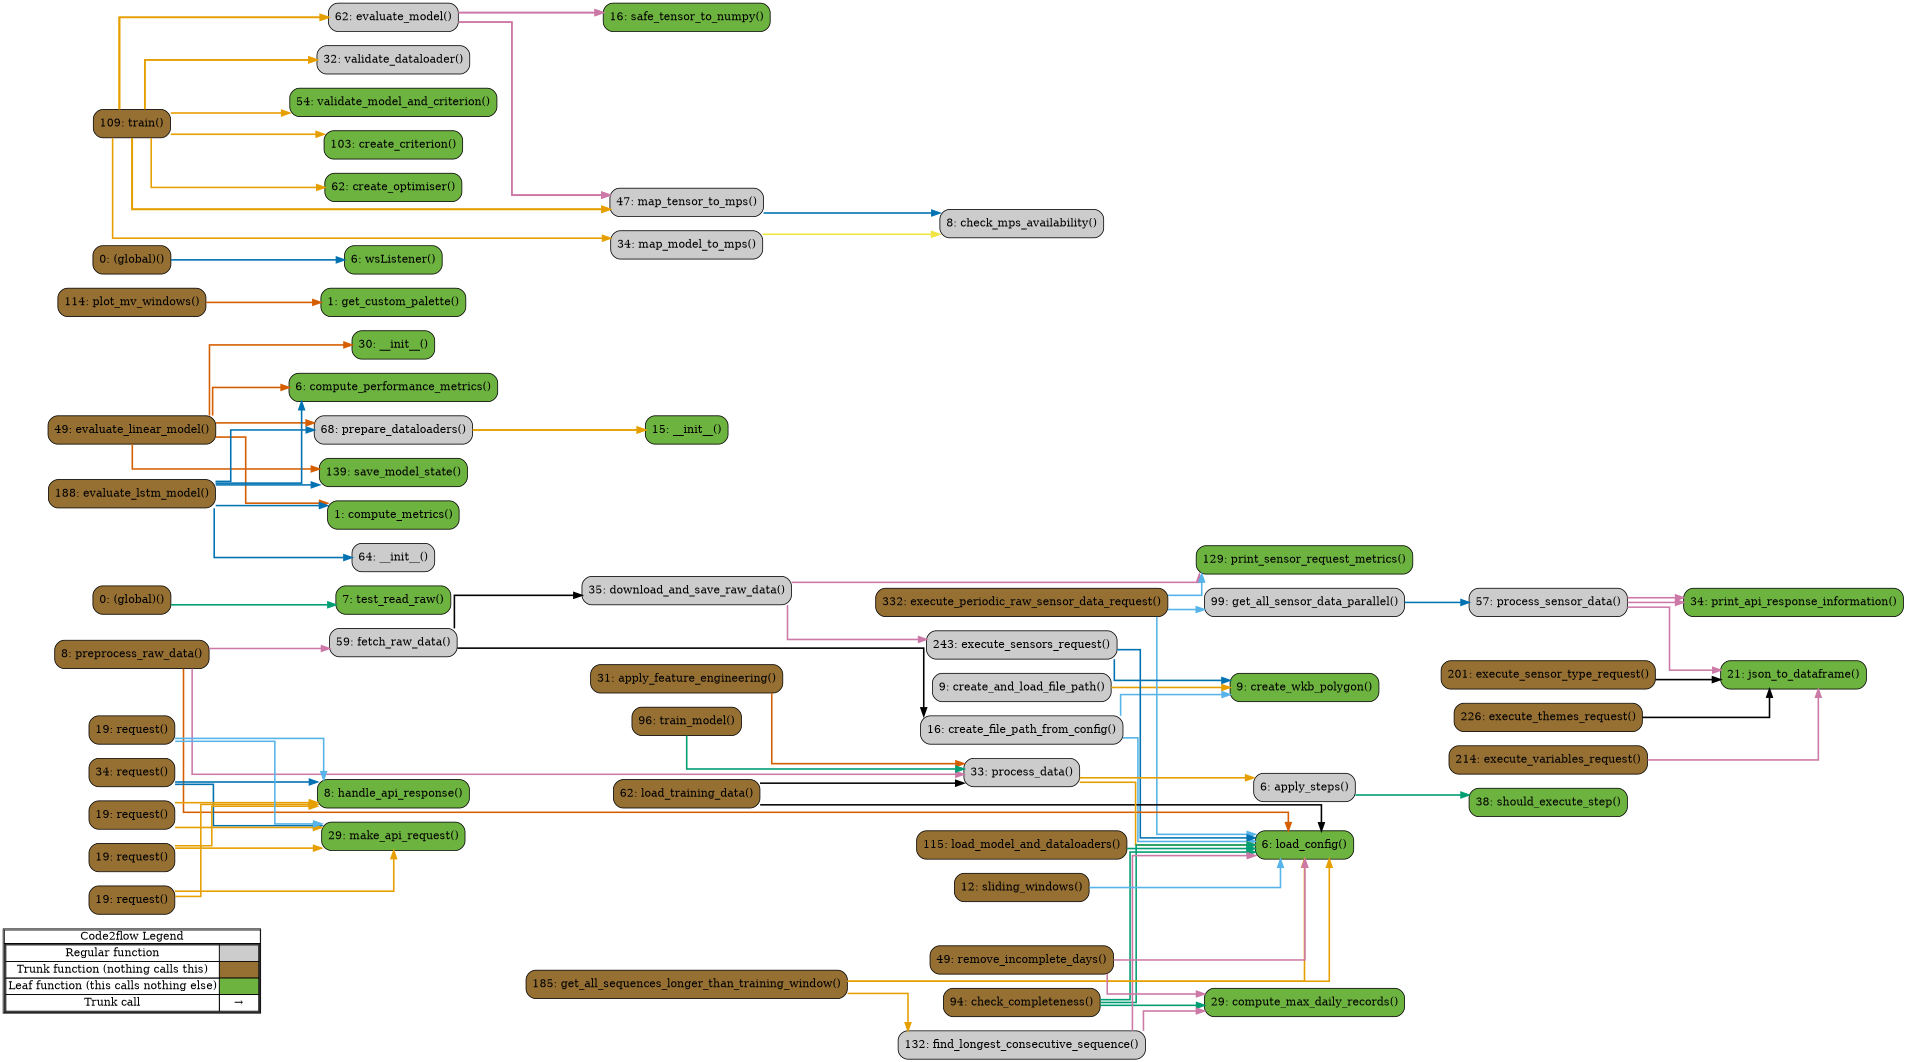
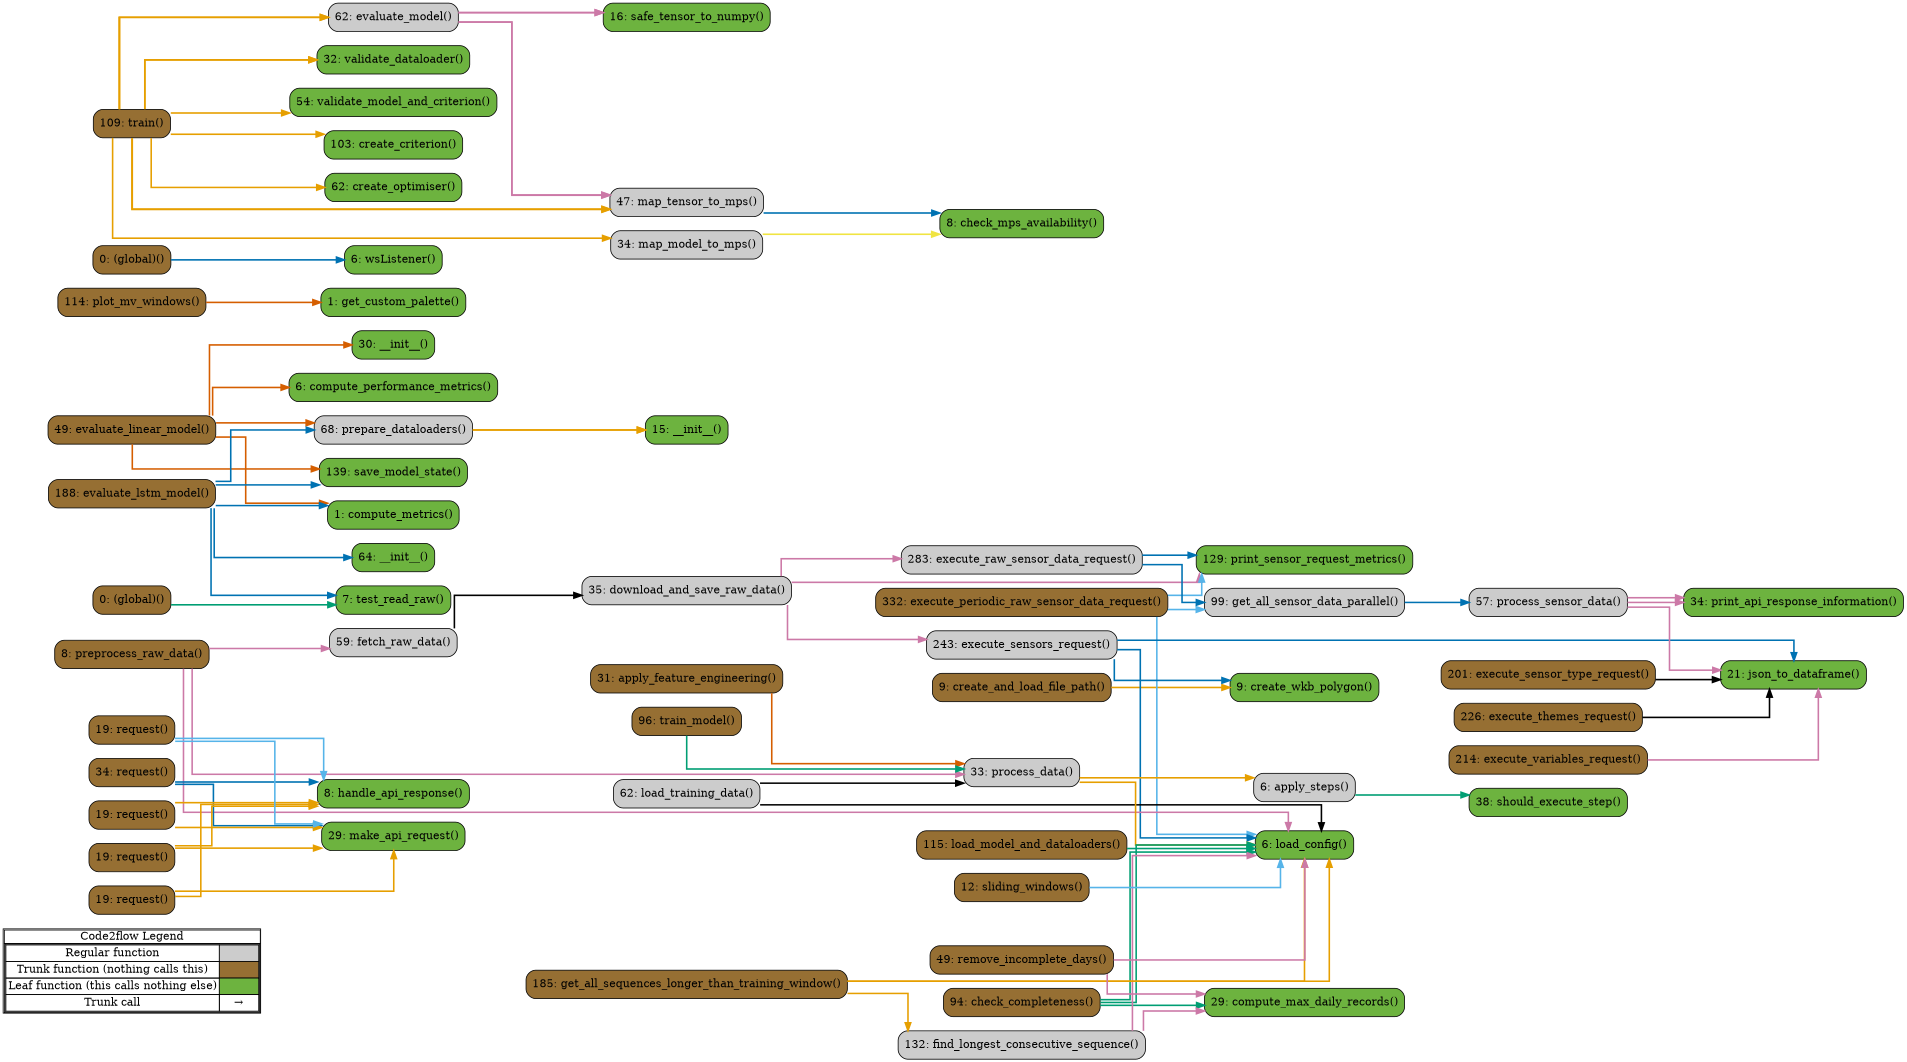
node "32: validate_dataloader()": fillcolor #cccccc -> #6db33f
node "8: check_mps_availability()": fillcolor #cccccc -> #6db33f
edge "188: evaluate_lstm_model()" -> "6: compute_performance_metrics()": now "188: evaluate_lstm_model()" -> "7: test_read_raw()"
node "64: __init__()": fillcolor #cccccc -> #6db33f
node "283: execute_raw_sensor_data_request()": added
edge "243: execute_sensors_request()" -> "21: json_to_dataframe()": added
node "9: create_and_load_file_path()": fillcolor #cccccc -> #966f33
node "16: create_file_path_from_config()": removed
node "62: load_training_data()": fillcolor #966f33 -> #cccccc
edge "8: preprocess_raw_data()" -> "6: load_config()": color #d55e00 -> #cc79a7
